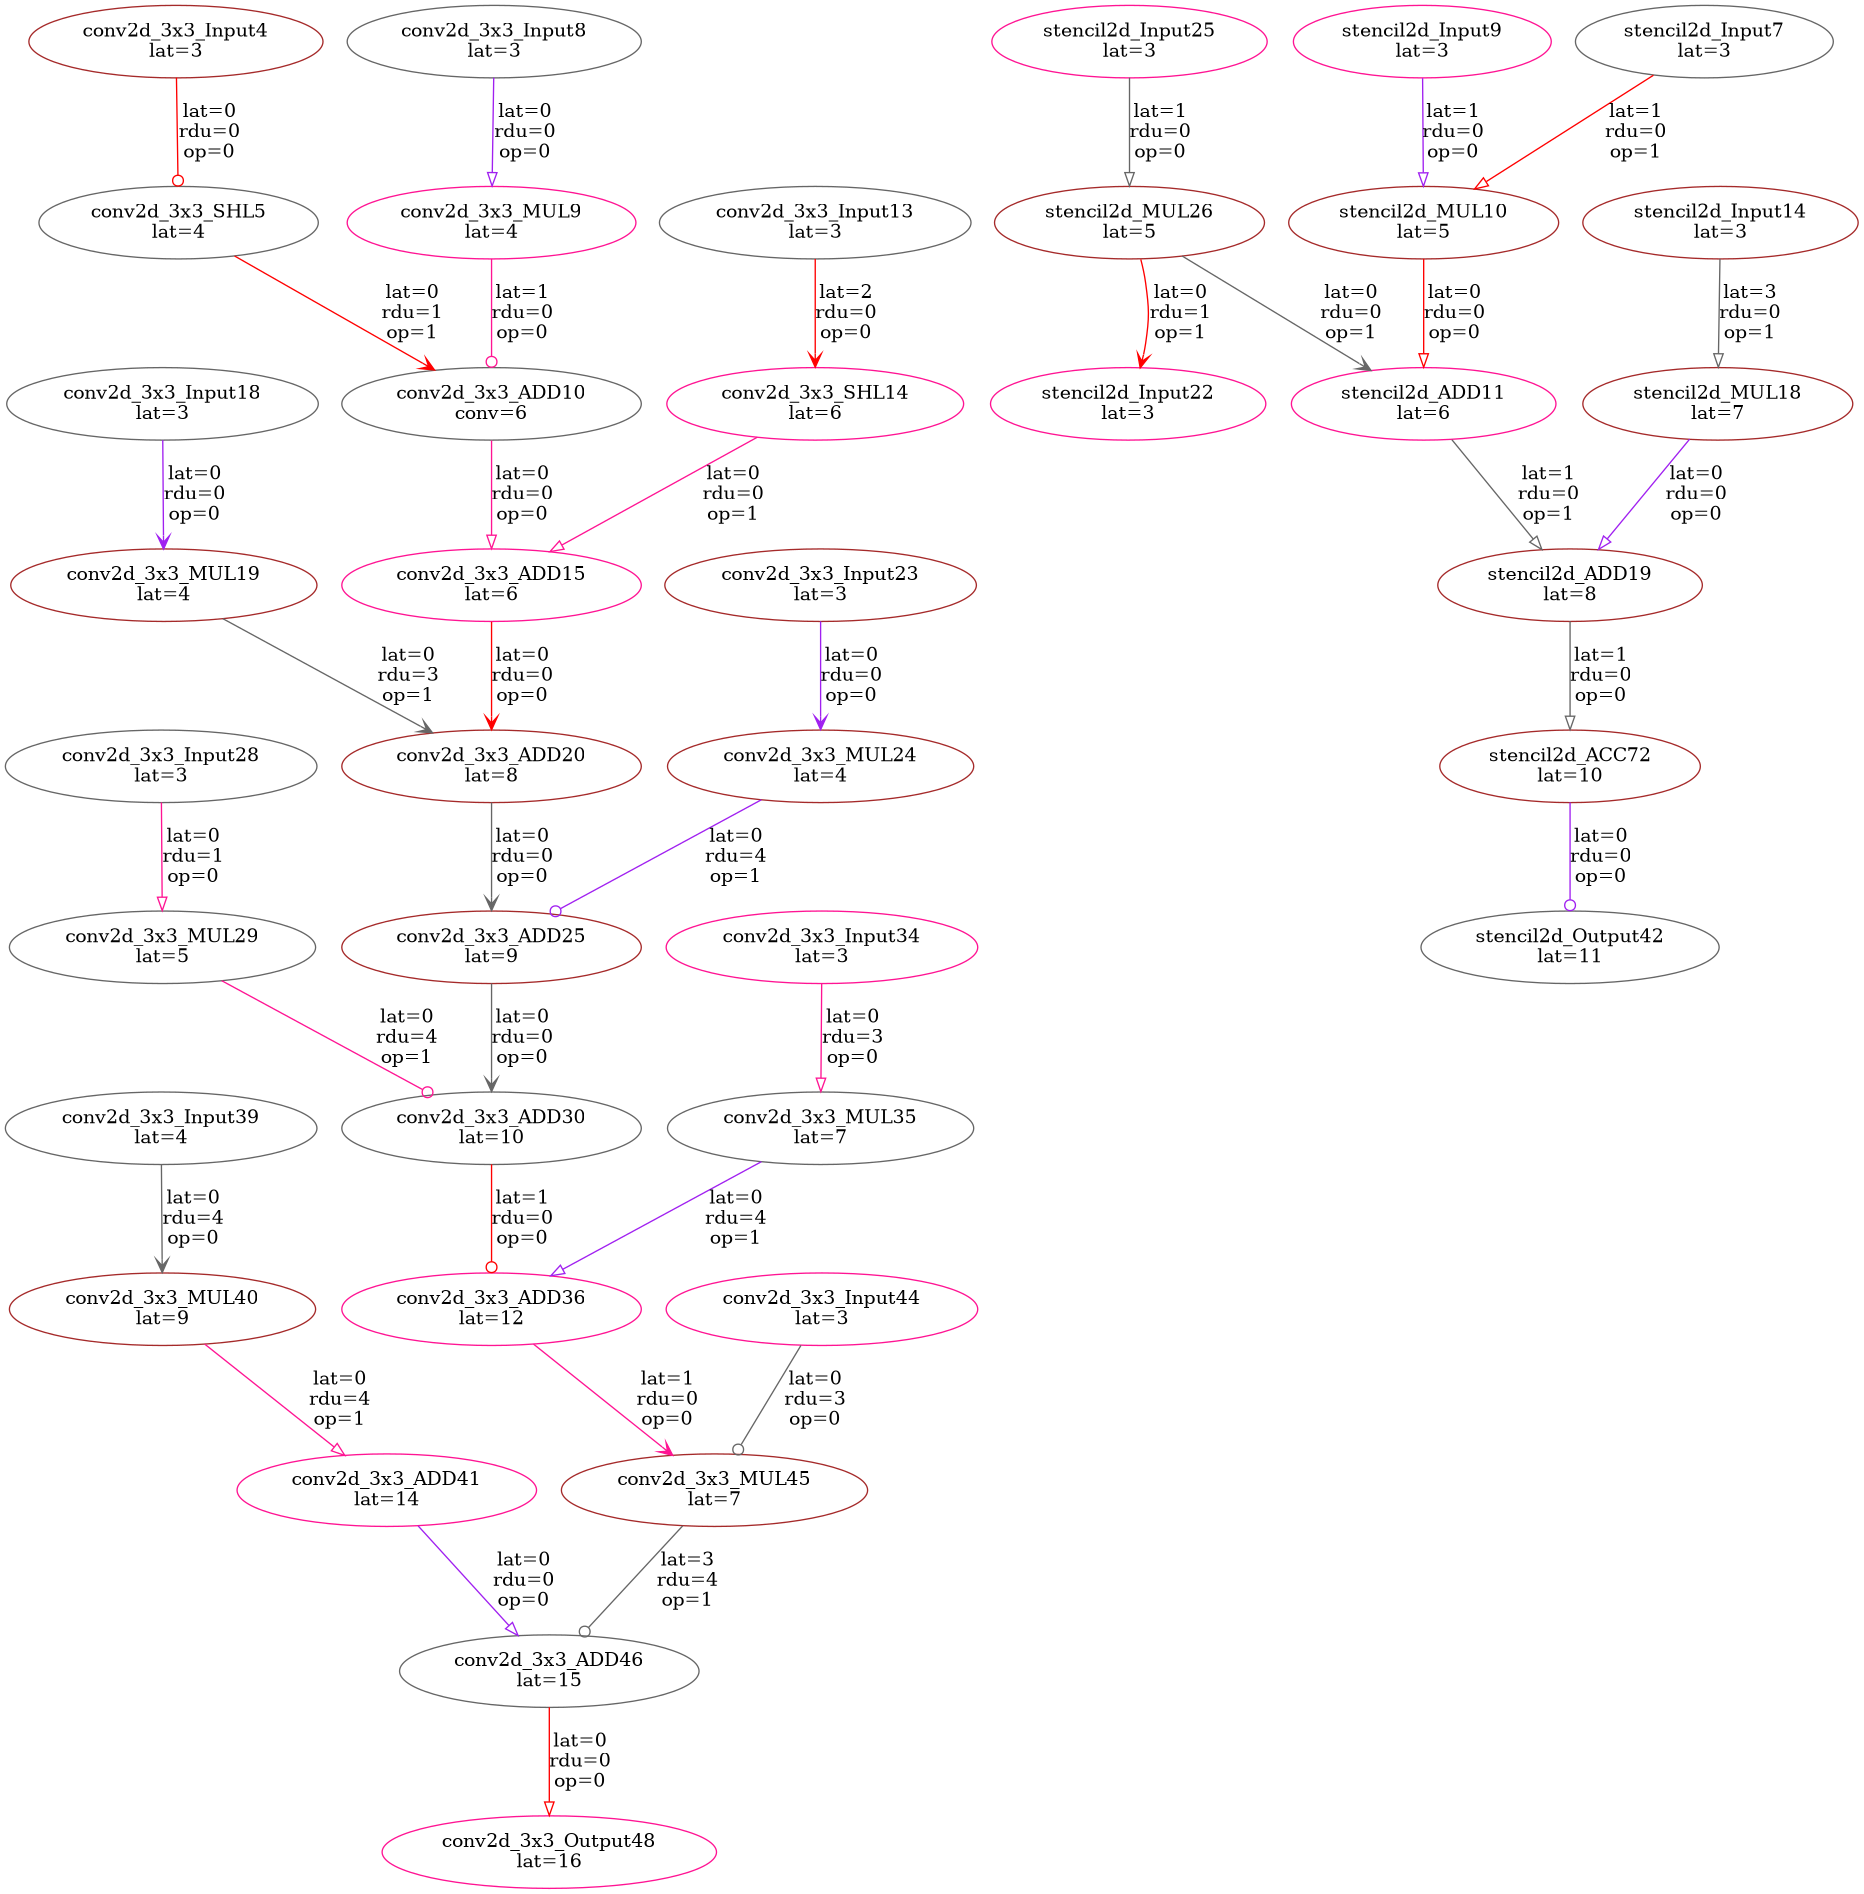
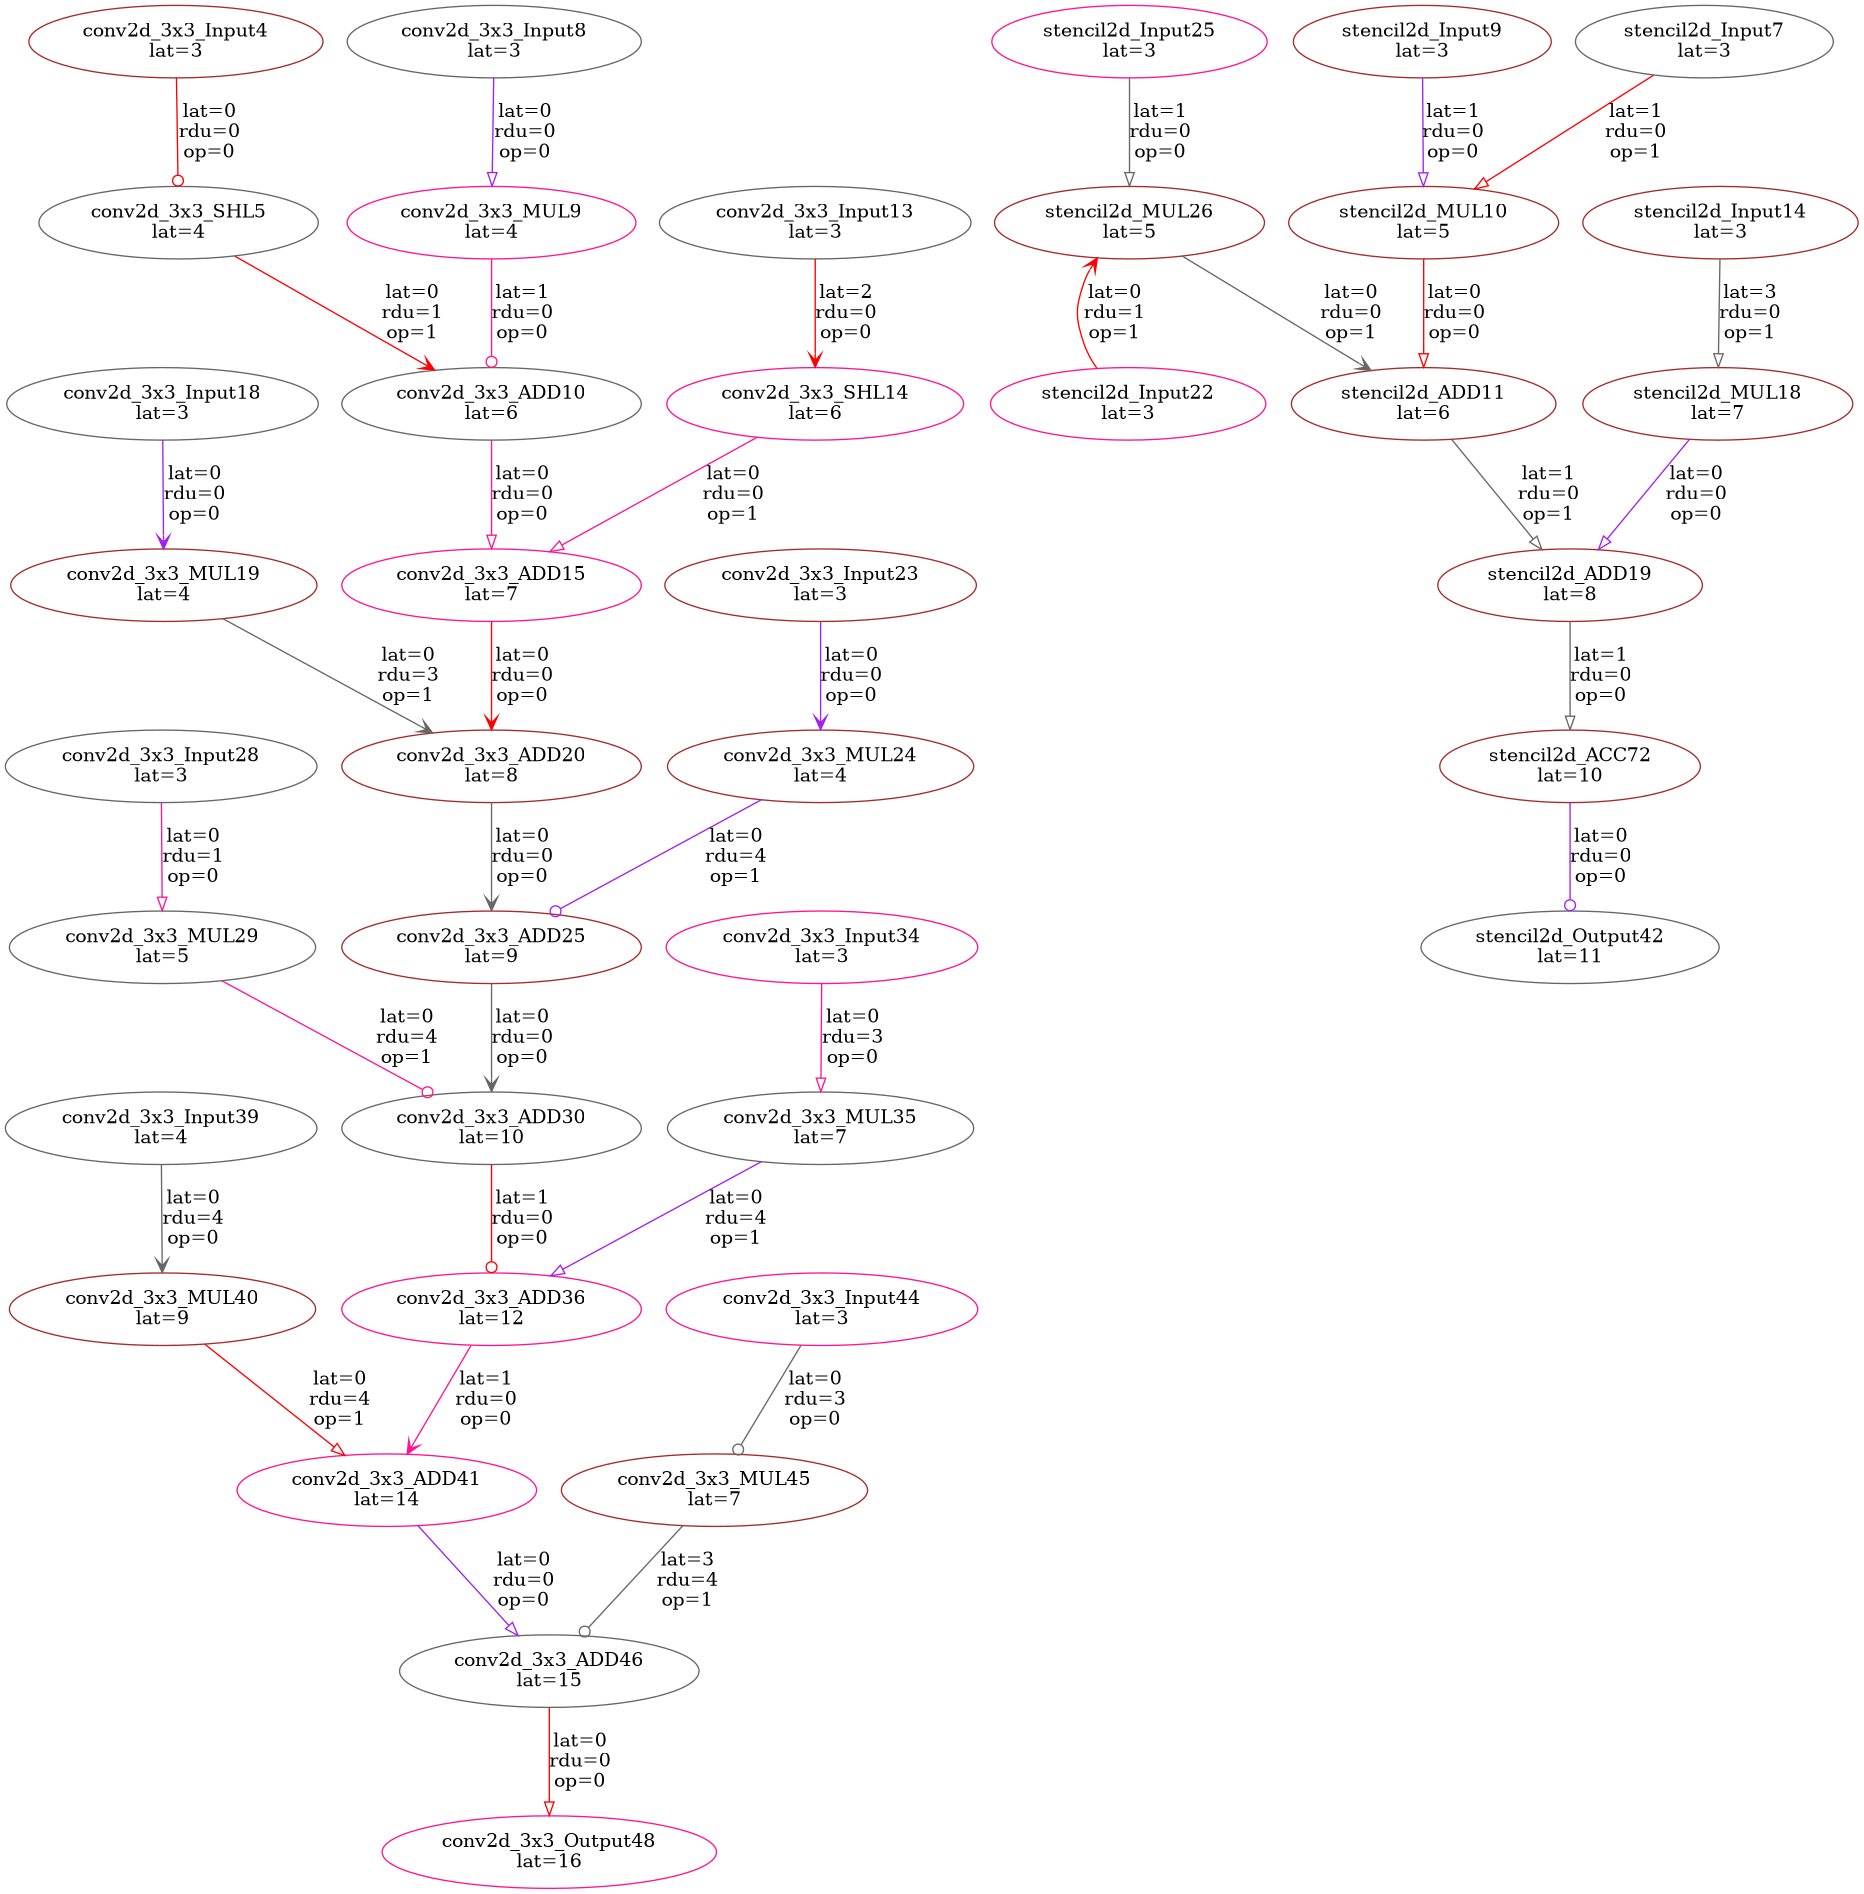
node "stencil2d_Input9 lat=3": color deeppink -> brown
edge "stencil2d_MUL26 lat=5" -> "stencil2d_Input22 lat=3": reversed
node "conv2d_3x3_ADD10 conv=6": label "conv2d_3x3_ADD10 conv=6" -> "conv2d_3x3_ADD10 lat=6"
node "stencil2d_ADD11 lat=6": color deeppink -> brown
node "conv2d_3x3_ADD15 lat=6": label "conv2d_3x3_ADD15 lat=6" -> "conv2d_3x3_ADD15 lat=7"
edge "conv2d_3x3_MUL40 lat=9" -> "conv2d_3x3_ADD41 lat=14": color deeppink -> red
edge "conv2d_3x3_ADD36 lat=12" -> "conv2d_3x3_MUL45 lat=7": now "conv2d_3x3_ADD36 lat=12" -> "conv2d_3x3_ADD41 lat=14"
